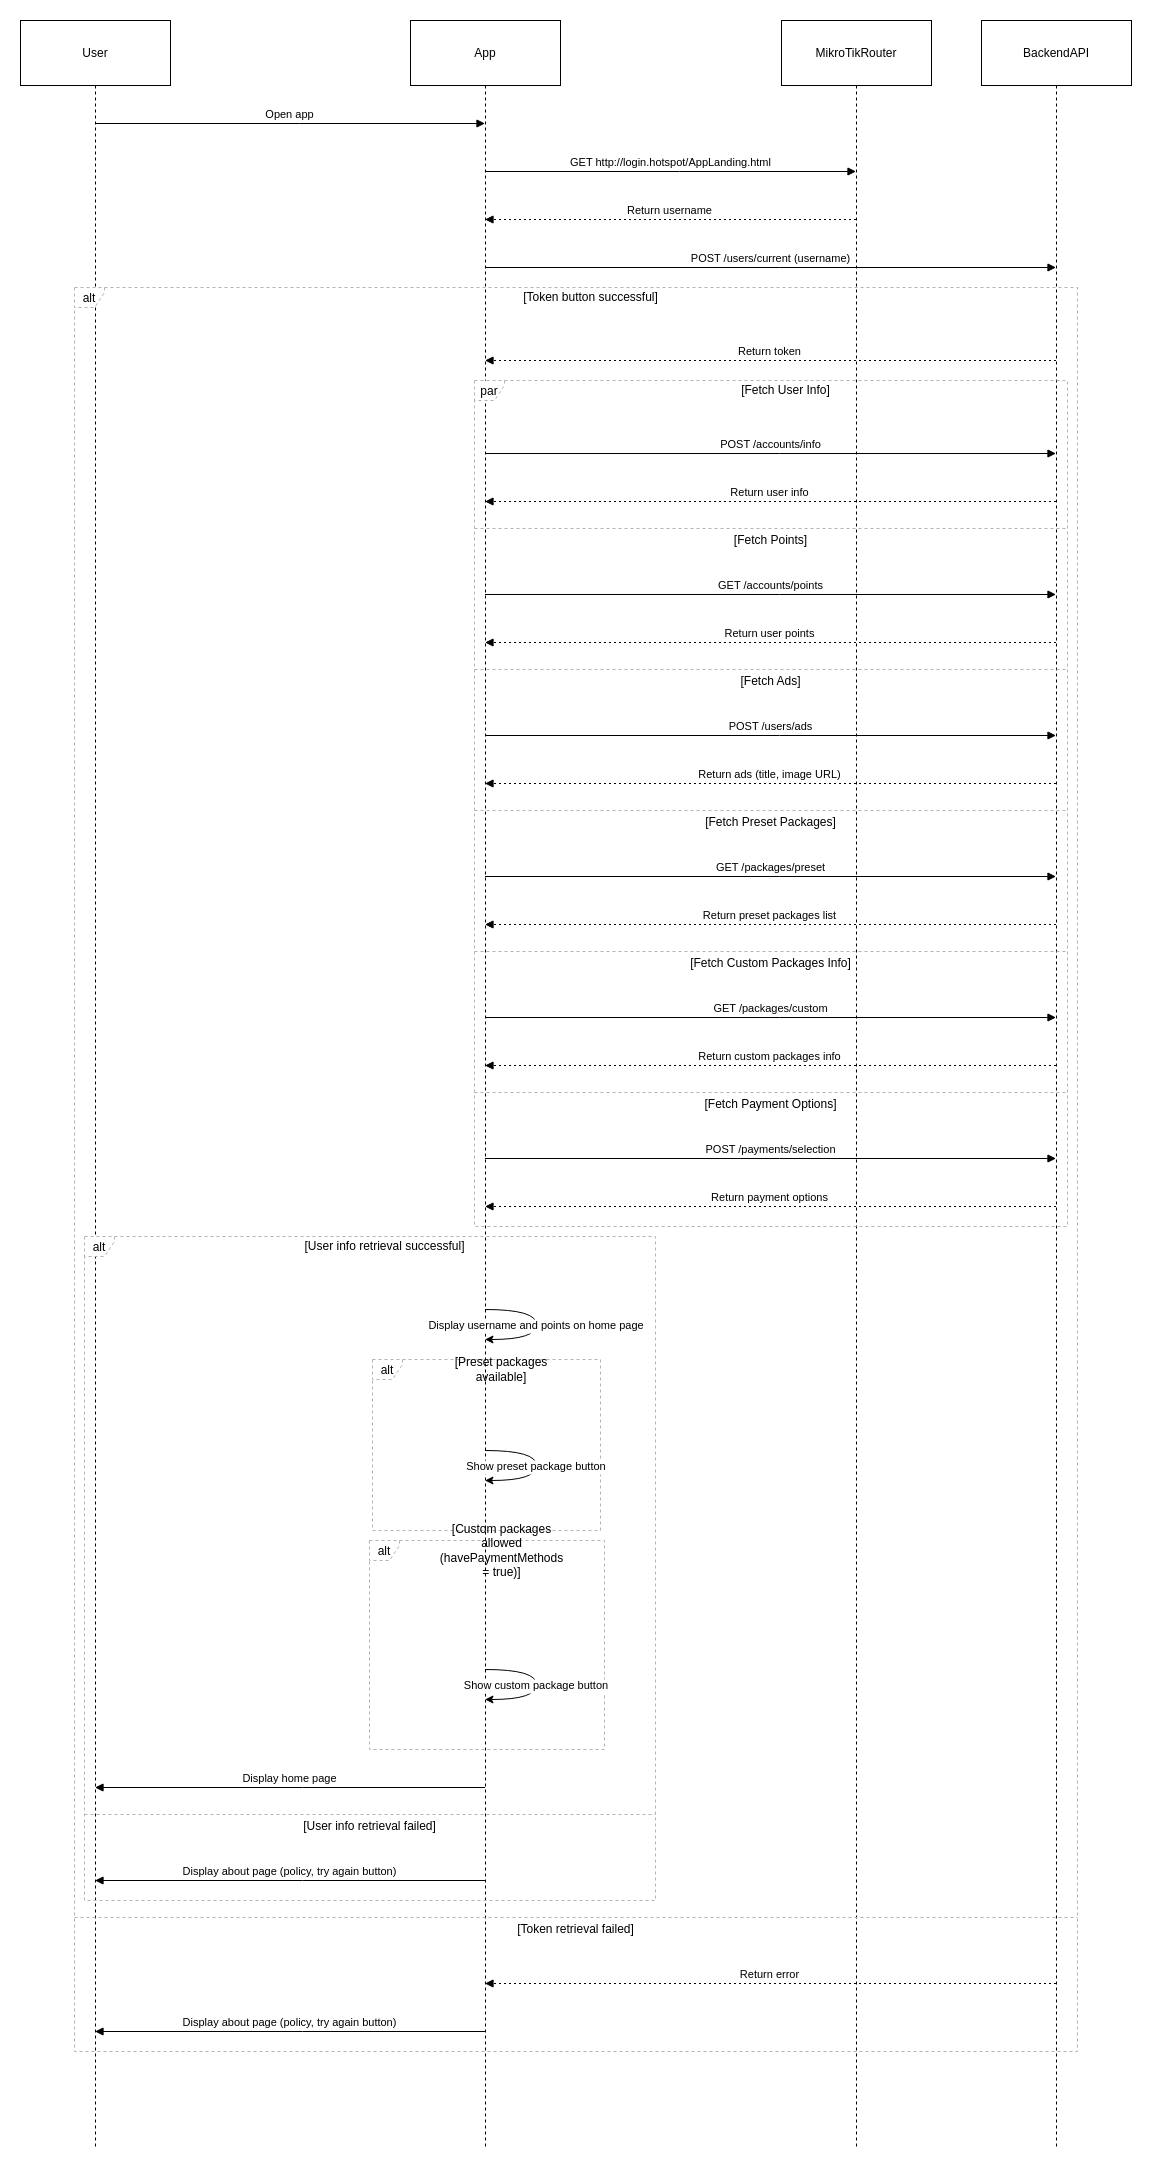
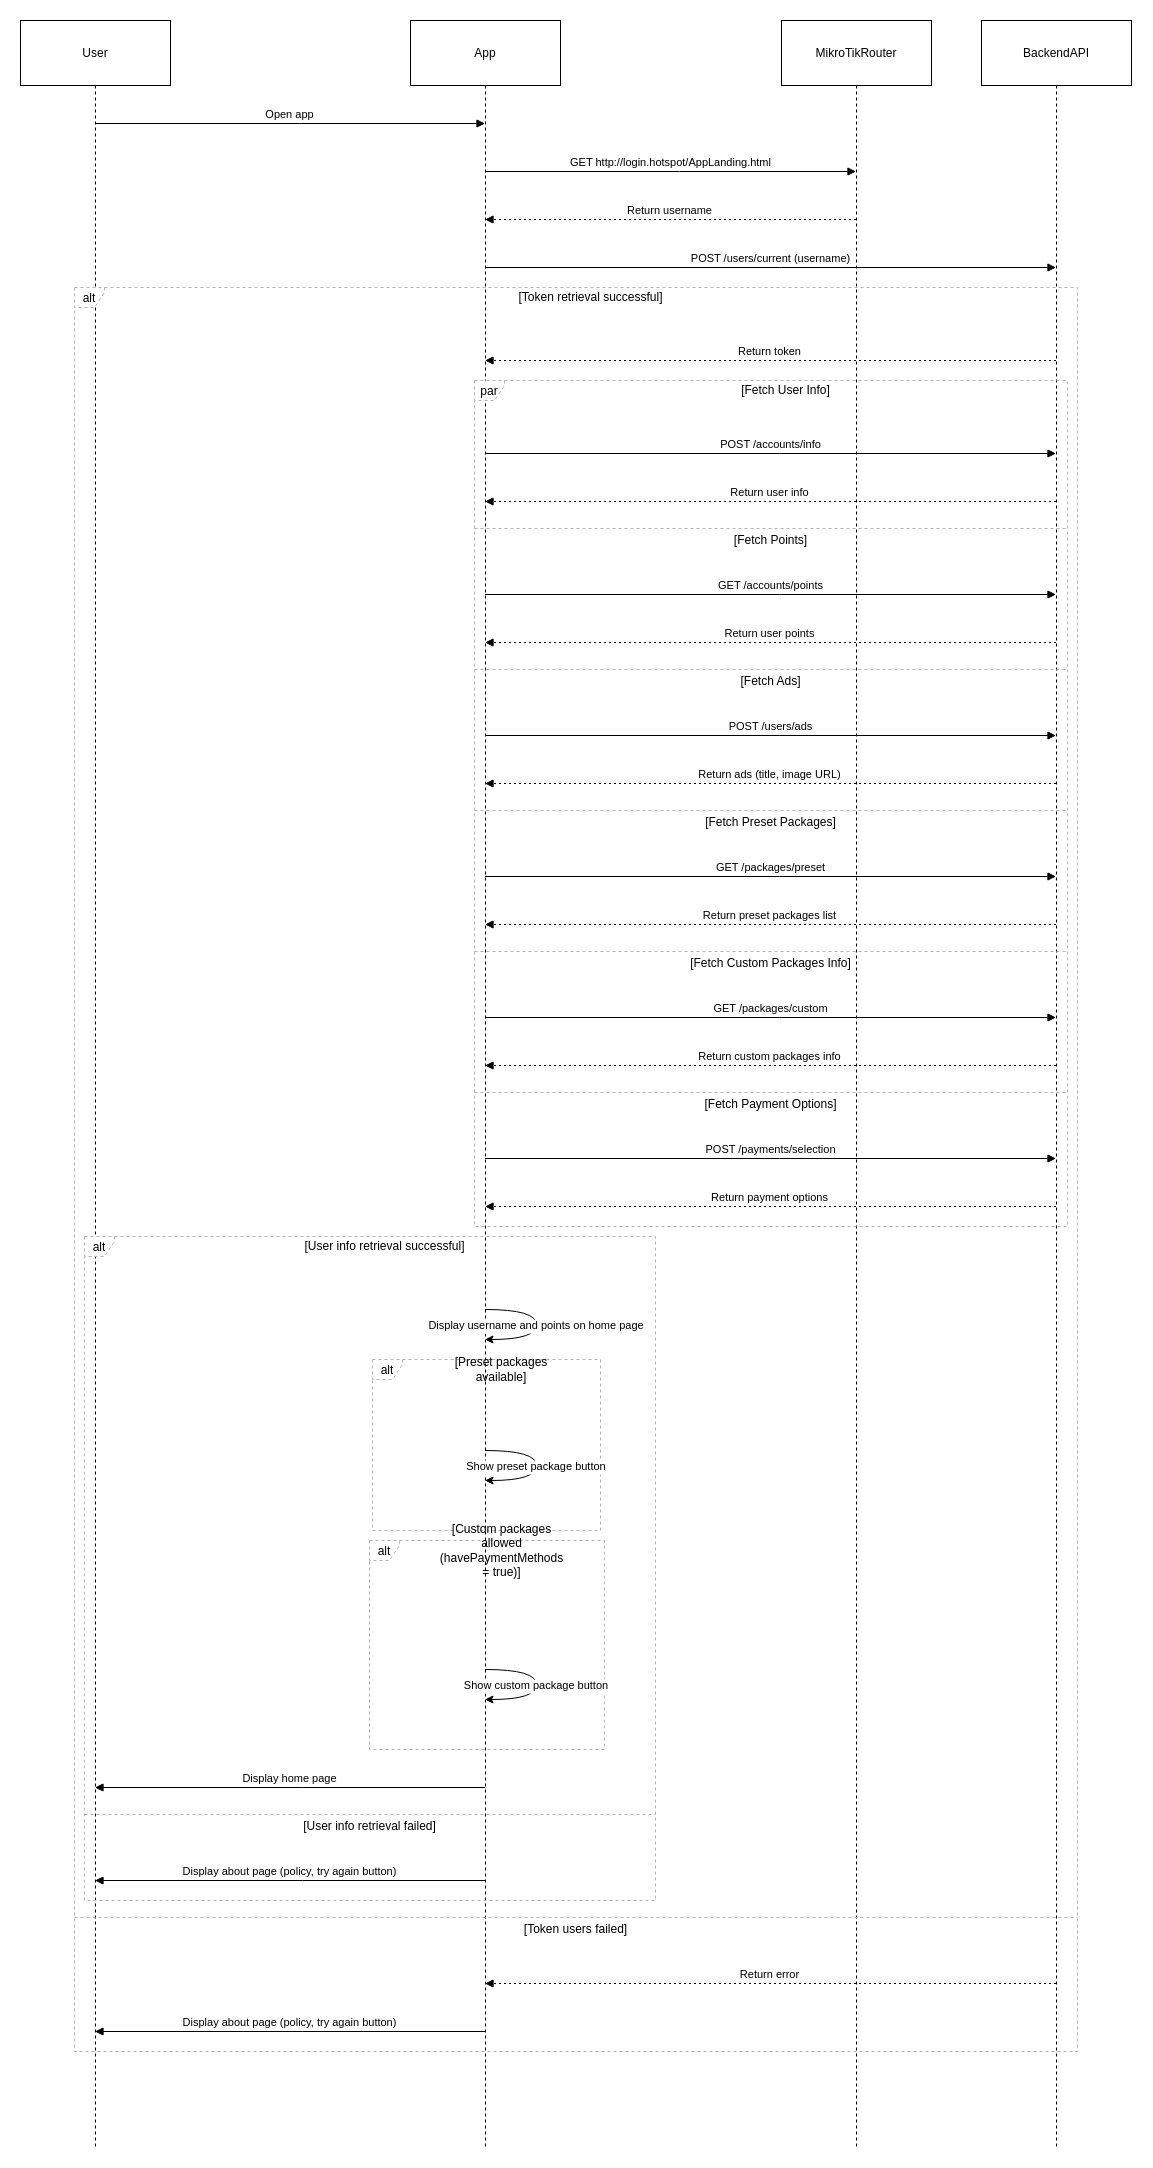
node "[Token button successful]": label "[Token button successful]" -> "[Token retrieval successful]"
node "[Token retrieval failed]": label "[Token retrieval failed]" -> "[Token users failed]"
